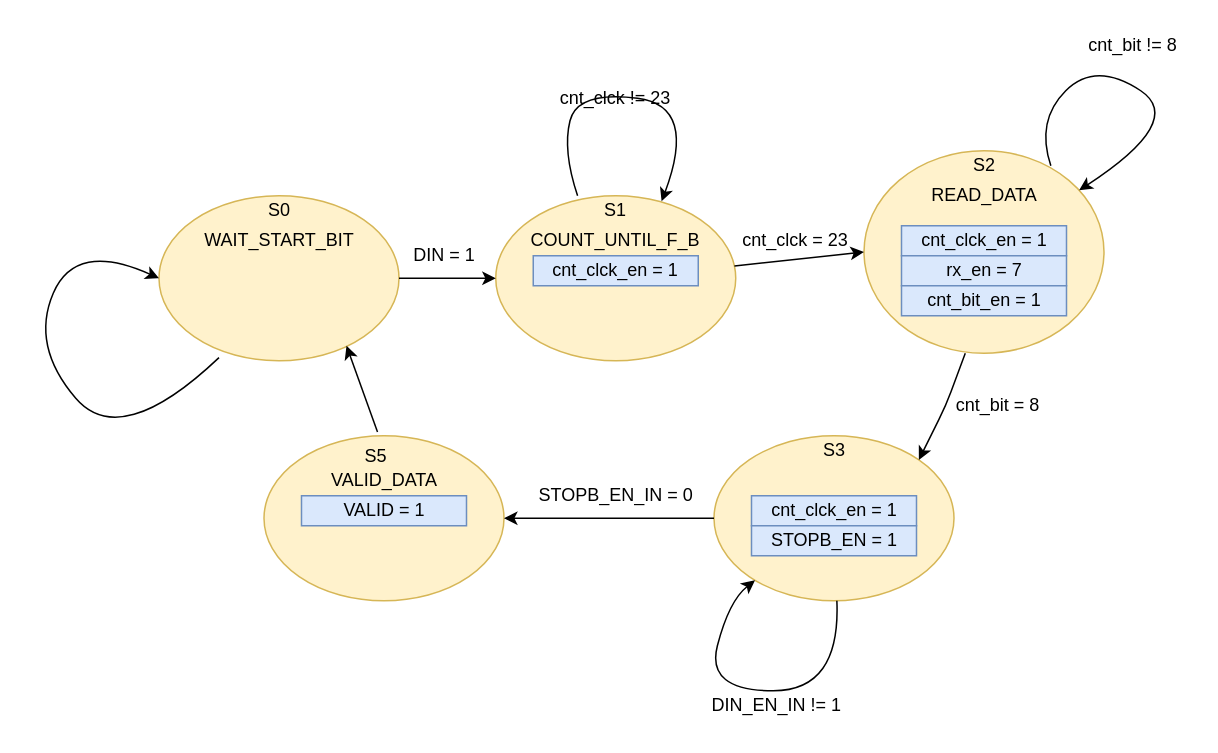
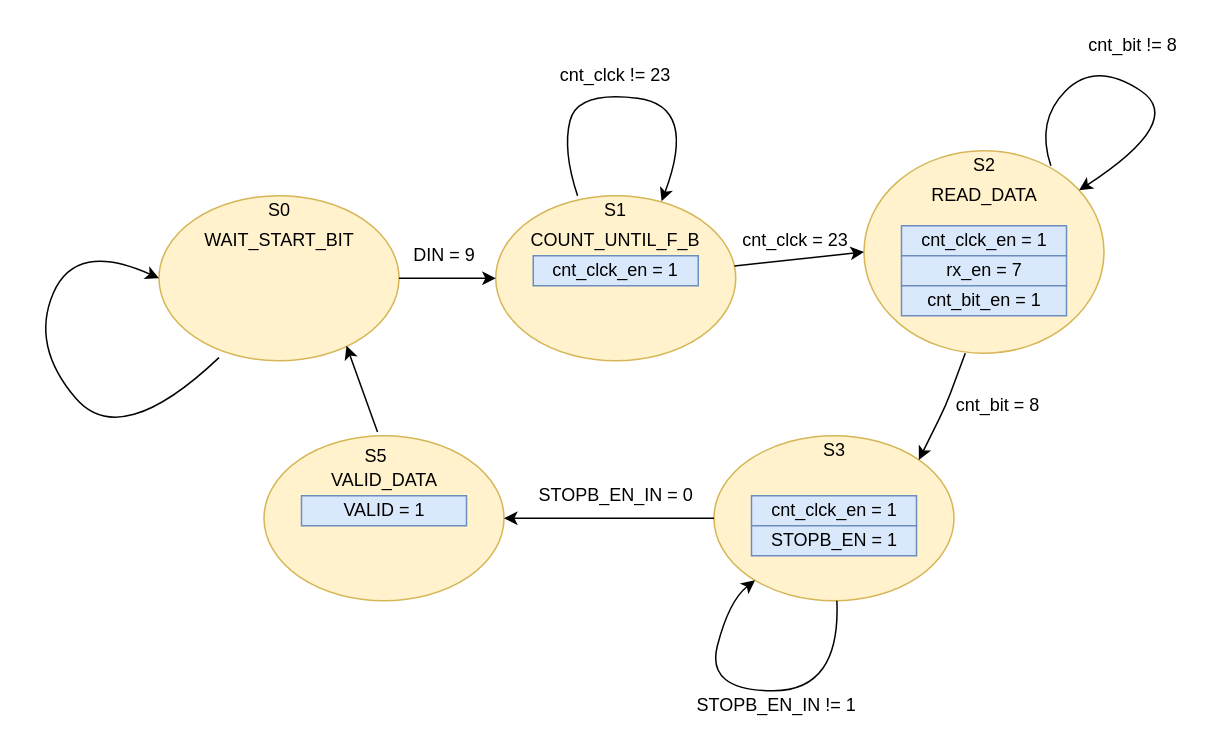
node "cnt_clck != 23": moved (616, 98) -> (616, 76)
node "DIN = 1": label "DIN = 1" -> "DIN = 9"
node "DIN_EN_IN != 1": label "DIN_EN_IN != 1" -> "STOPB_EN_IN != 1"
